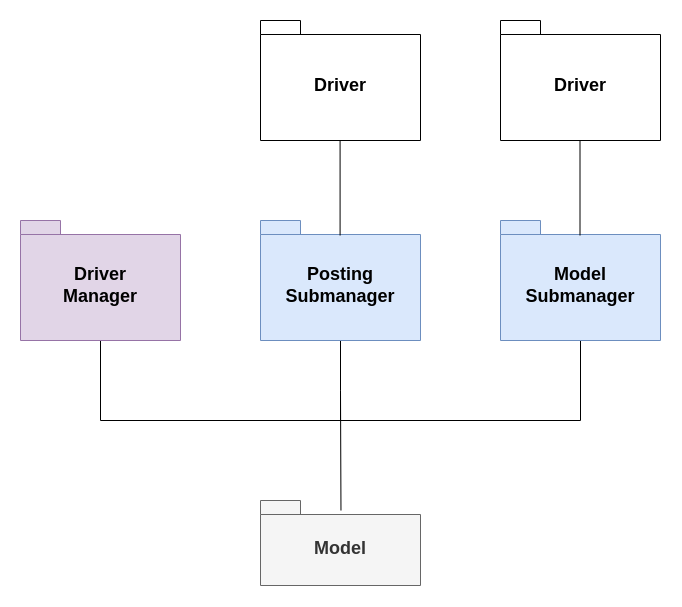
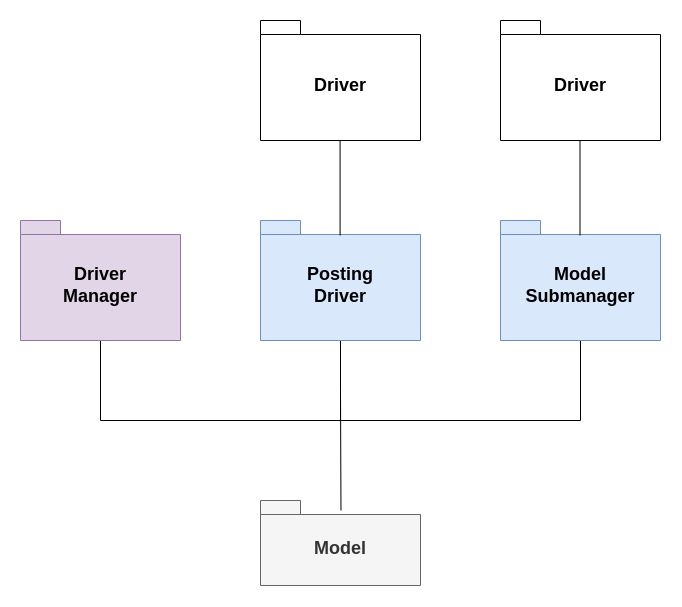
node "Posting Submanager": label "Posting Submanager" -> "Posting Driver"
